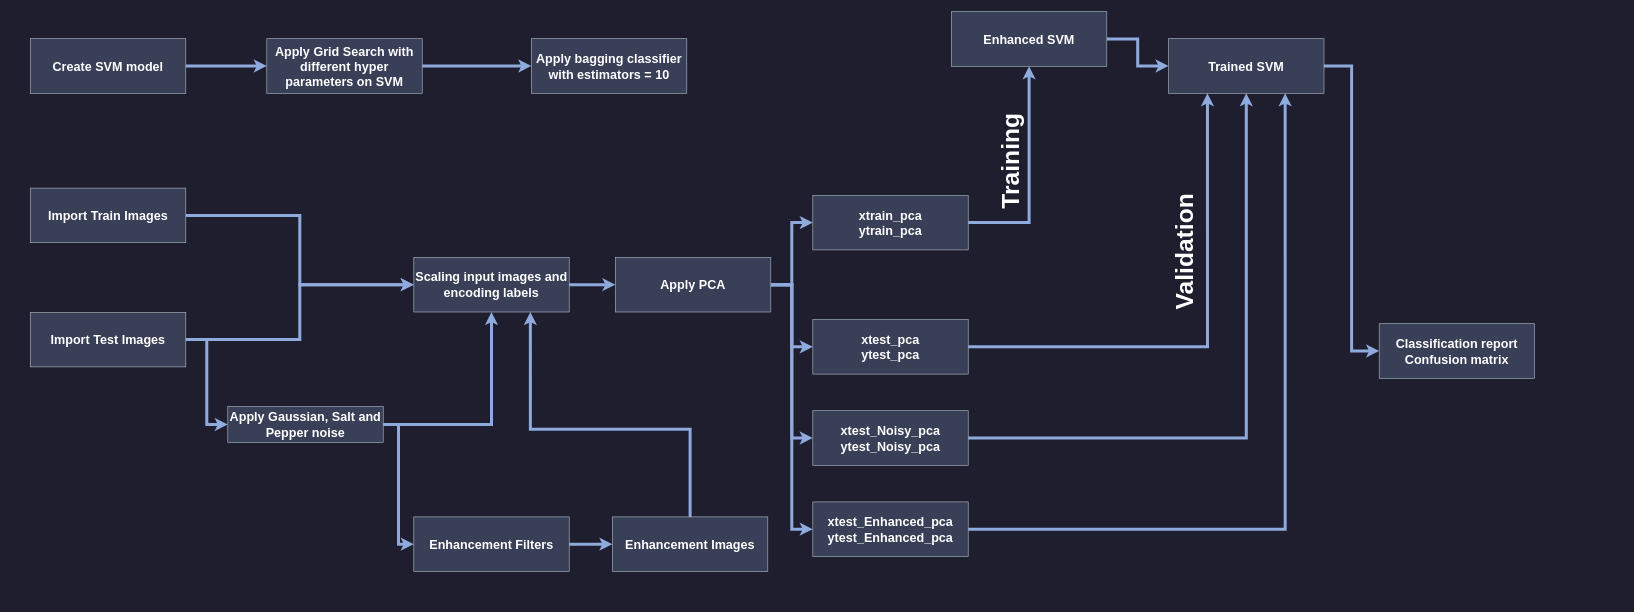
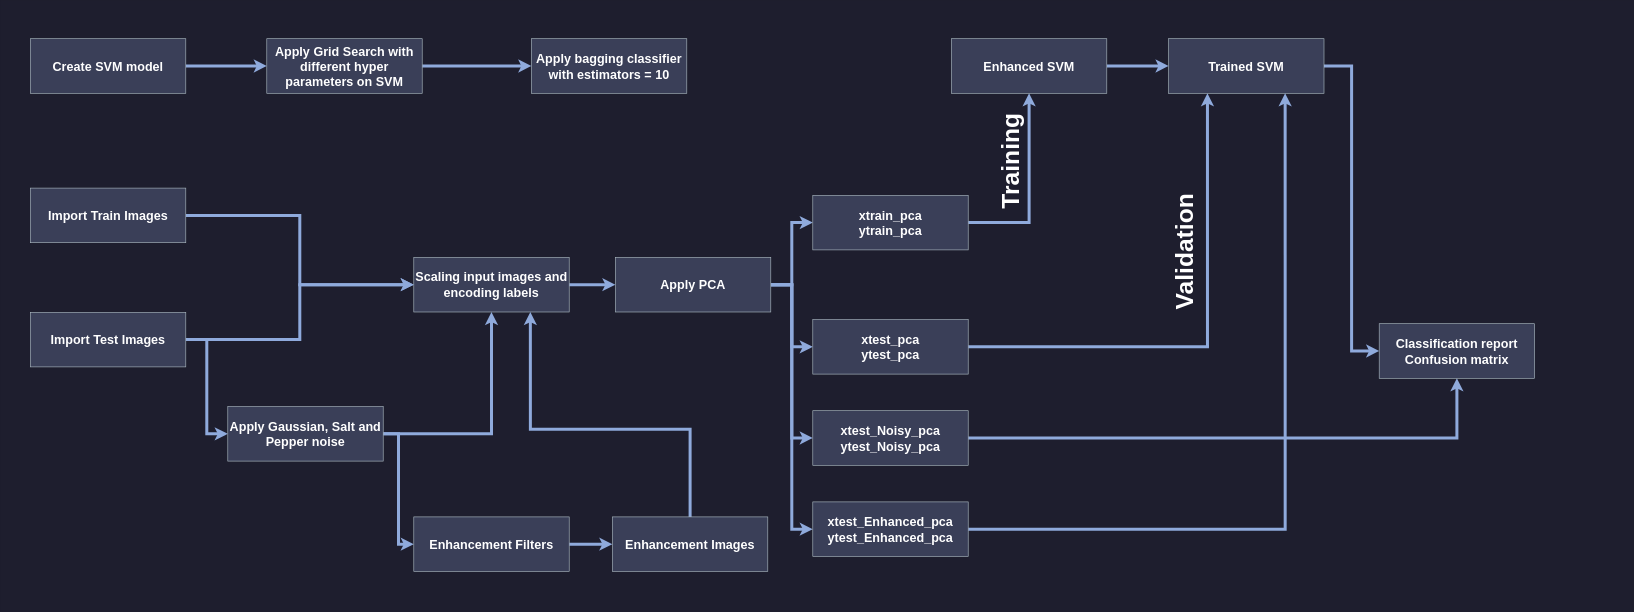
node "Enhanced SVM": moved (1029, 39) -> (1029, 66)
edge "xtest_Noisy_pca ytest_Noisy_pca" -> "Trained SVM": now "xtest_Noisy_pca ytest_Noisy_pca" -> "Classification report Confusion matrix"
node "Apply Gaussian, Salt and Pepper noise": size 155x36 -> 155x55
